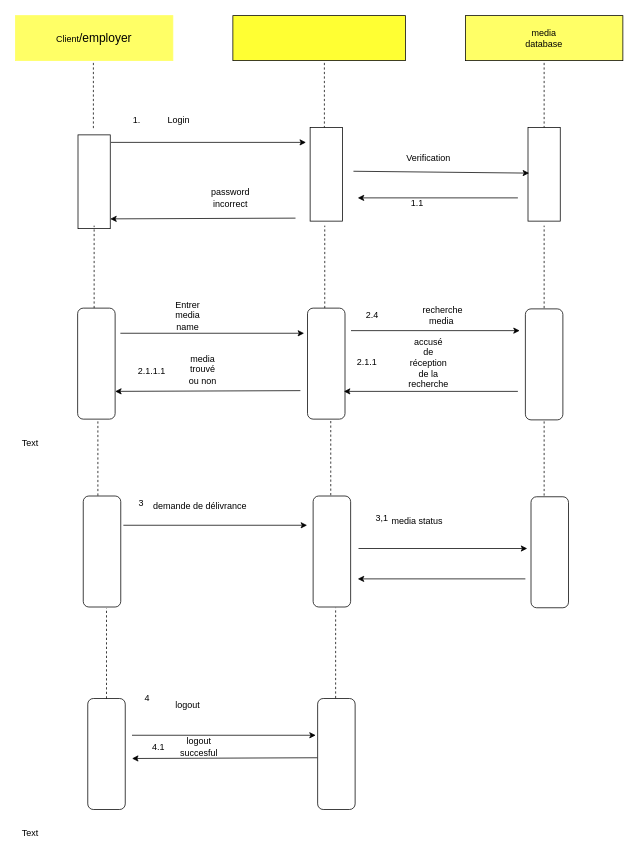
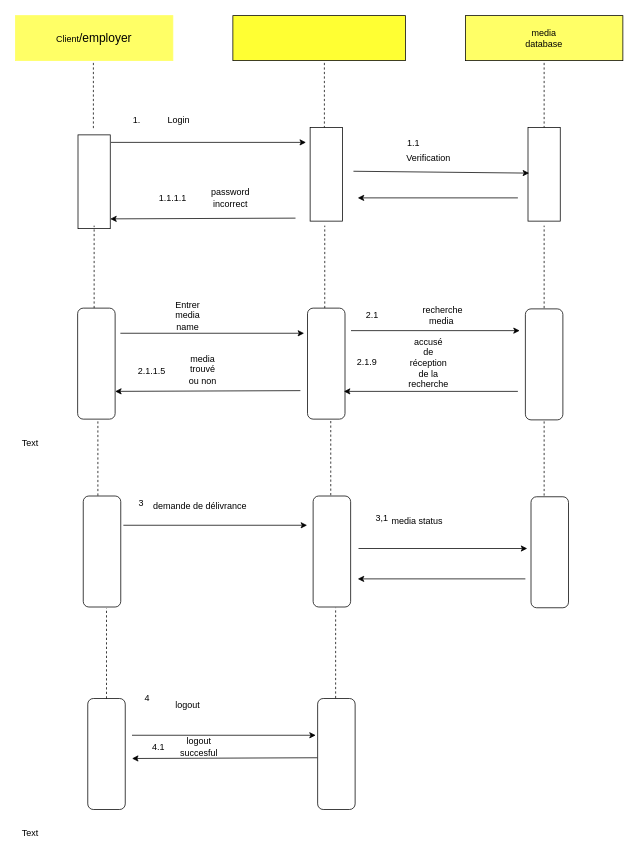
node "1.1.1.1": added
node "1.1": moved (417, 203) -> (414, 143)
node "2.4": label "2.4" -> "2.1"
node "2.1.1": label "2.1.1" -> "2.1.9"
node "2.1.1.1": label "2.1.1.1" -> "2.1.1.5"
